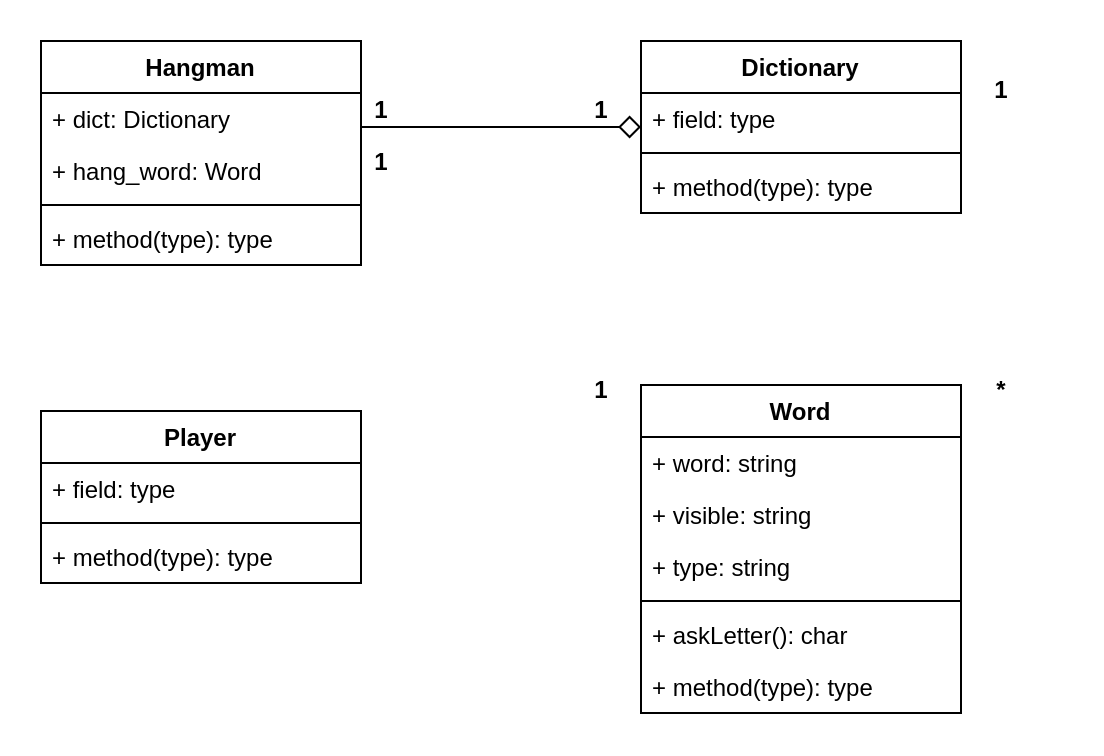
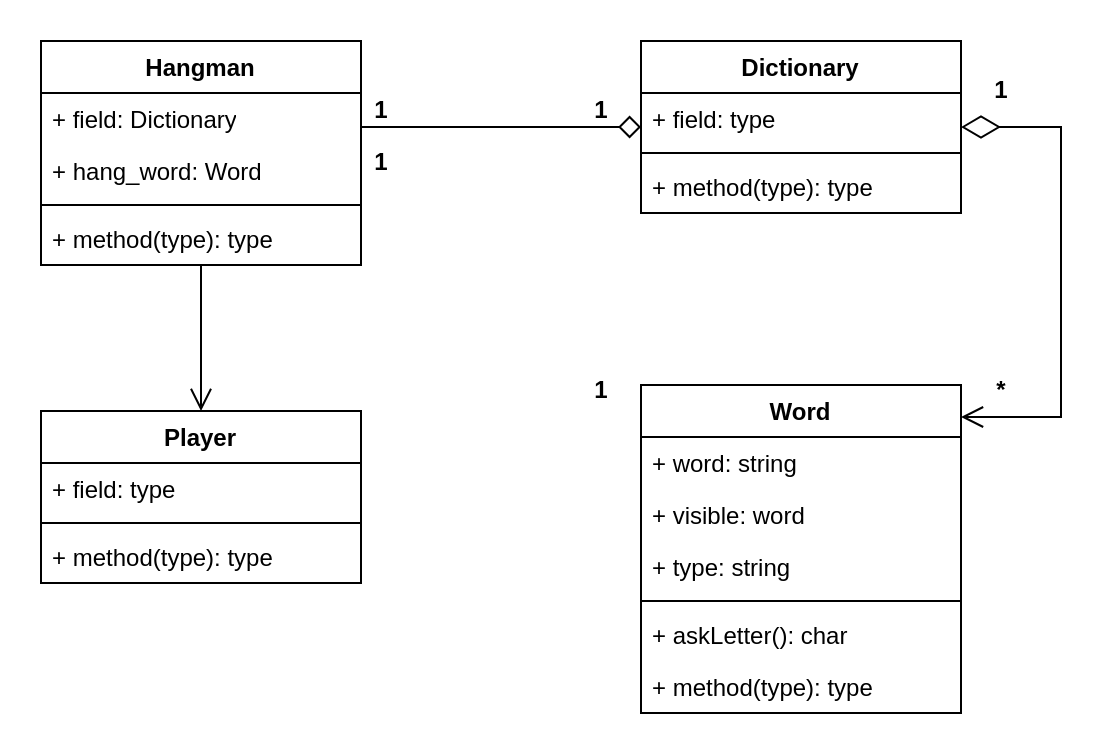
node "+ dict: Dictionary": label "+ dict: Dictionary" -> "+ field: Dictionary"
edge "Dictionary" -- "Word": added
edge "Hangman" -> "Player": added
node "+ visible: string": label "+ visible: string" -> "+ visible: word"
